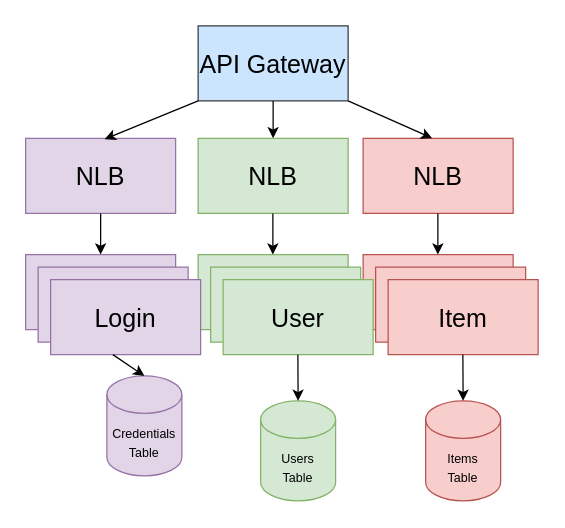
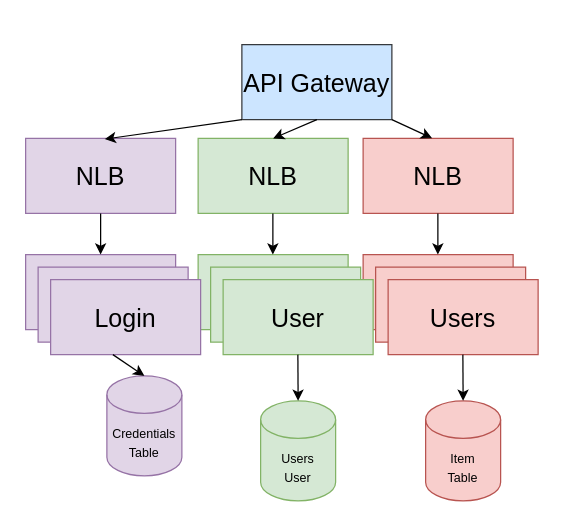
node "API Gateway": moved (273, 63) -> (317, 82)
node "Item": label "Item" -> "Users"
node "Users Table": label "Users Table" -> "Users User"
node "Items Table": label "Items Table" -> "Item Table"
